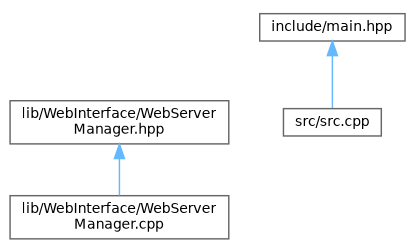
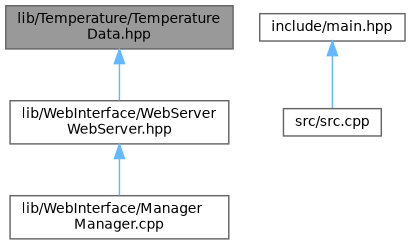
node "lib/Temperature/Temperature Data.hpp": added
node "lib/WebInterface/WebServer Manager.hpp": label "lib/WebInterface/WebServer Manager.hpp" -> "lib/WebInterface/WebServer WebServer.hpp"
node "lib/WebInterface/WebServer Manager.cpp": label "lib/WebInterface/WebServer Manager.cpp" -> "lib/WebInterface/Manager Manager.cpp"
